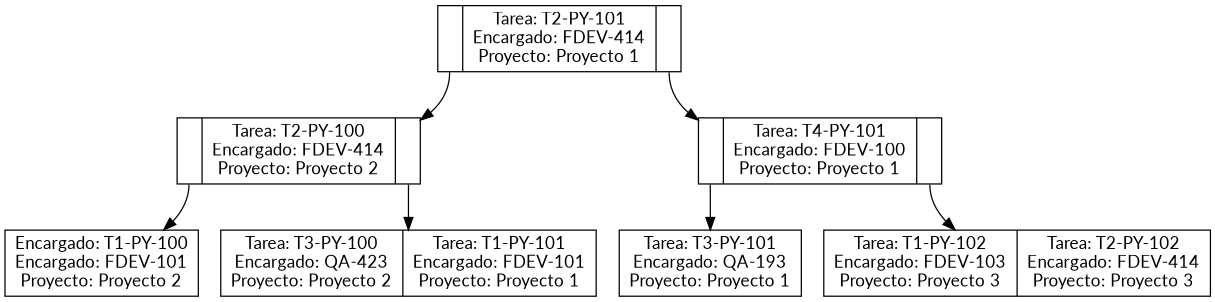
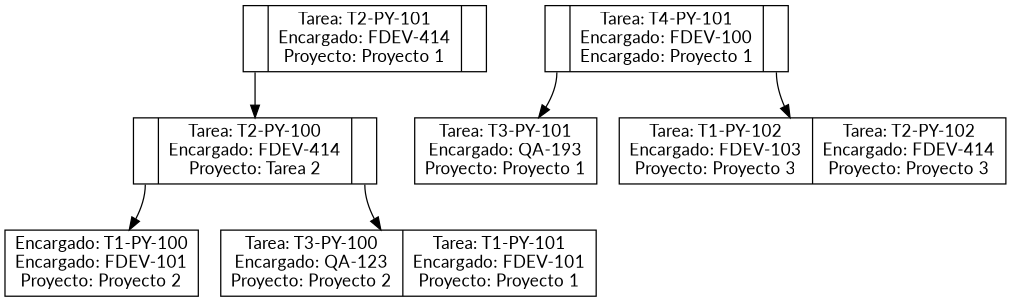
edge "Tarea: T2-PY-101" -> "Tarea: T4-PY-101": removed
node "Tarea: T2-PY-100": text "Proyecto: Proyecto 2" -> "Proyecto: Tarea 2"
node "Tarea: T4-PY-101": text "Proyecto: Proyecto 1" -> "Encargado: Proyecto 1"
node "Tarea: T3-PY-100": text "Encargado: QA-423" -> "Encargado: QA-123"
